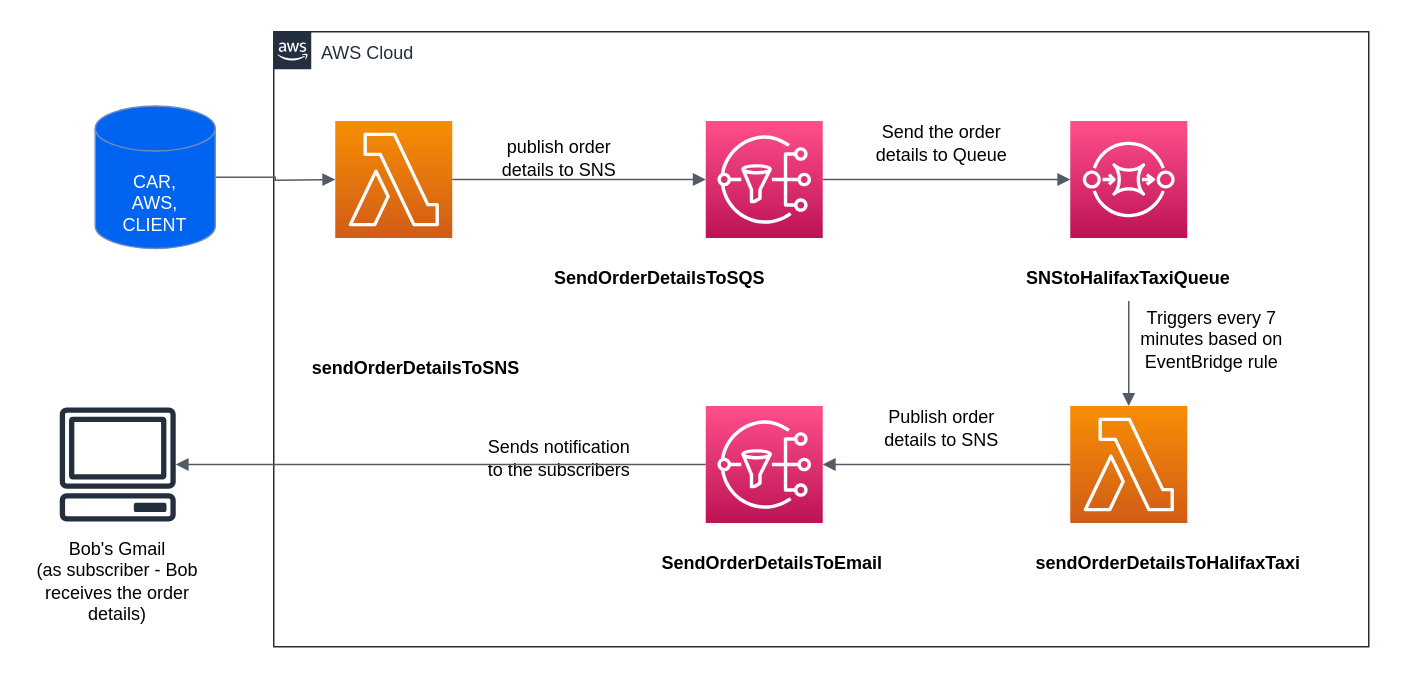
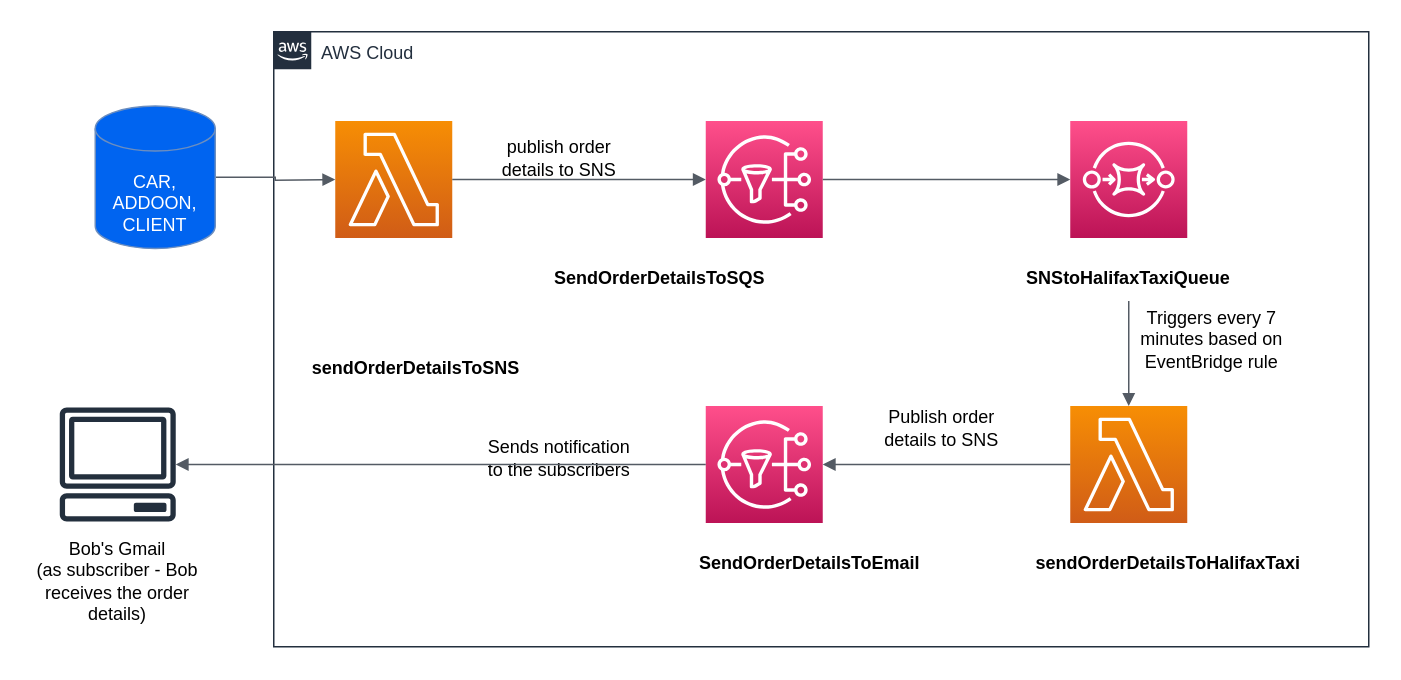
node "Send the order details to Queue": removed
node "CAR, AWS, CLIENT": label "CAR, AWS, CLIENT" -> "CAR, ADDOON, CLIENT"
node "SendOrderDetailsToEmail": moved (773, 563) -> (810, 563)
